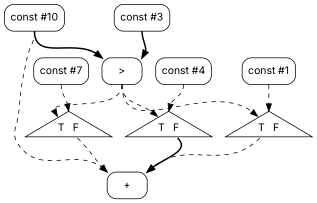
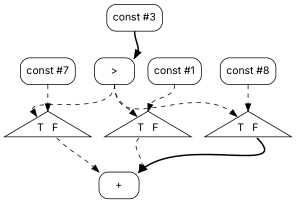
node "const #10": removed
node "const #4": label "const #4" -> "const #8"
